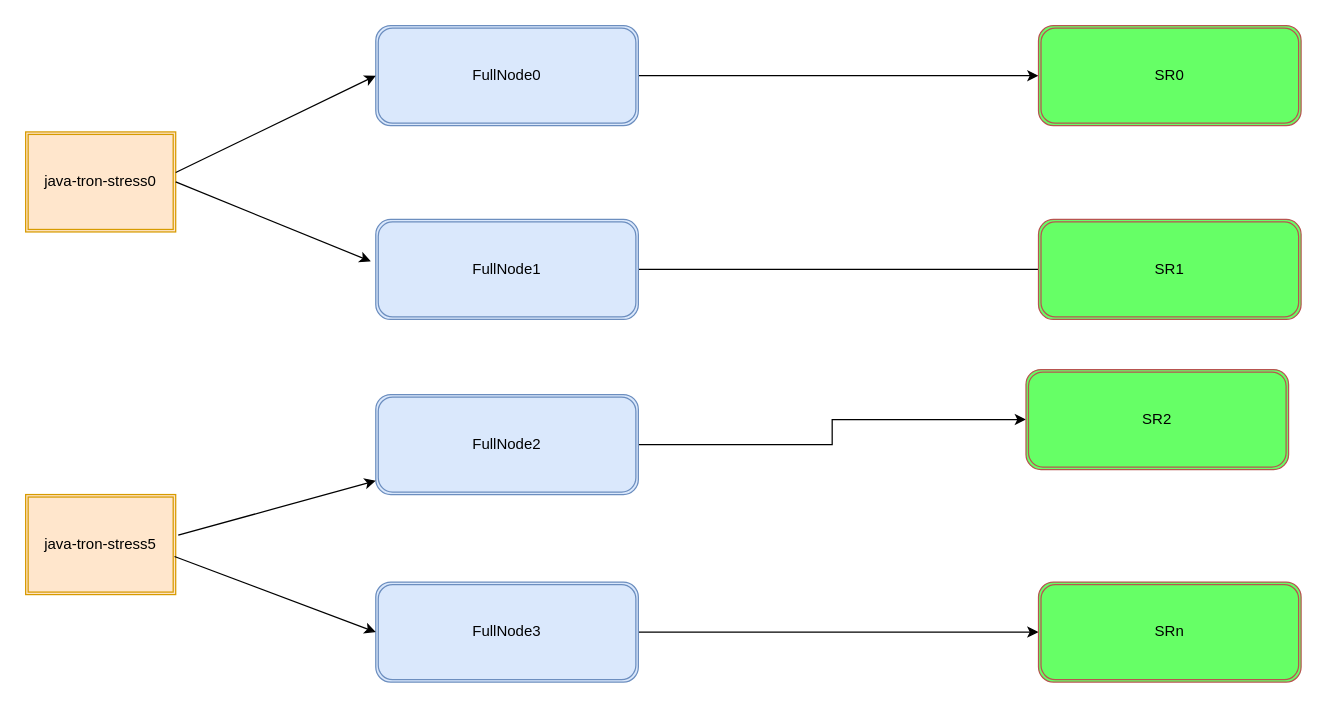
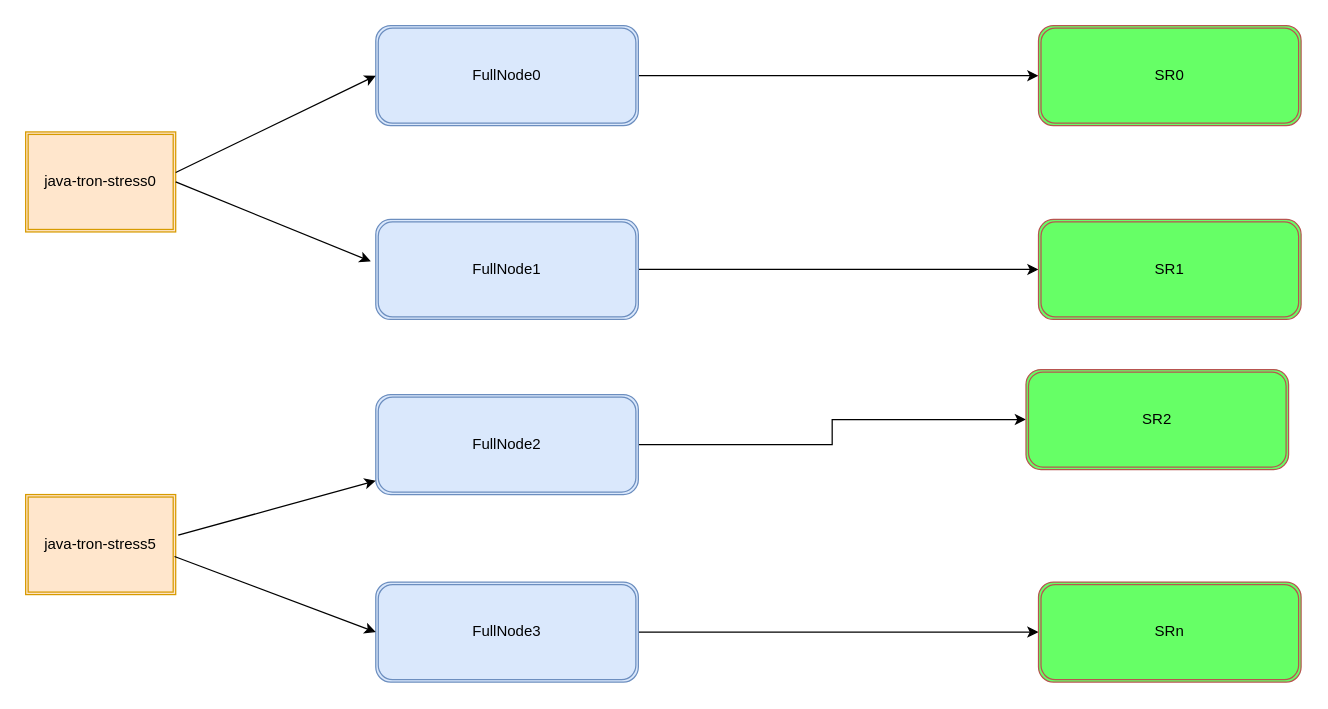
edge "FullNode1" -- "SR1": arrowhead none -> classic
